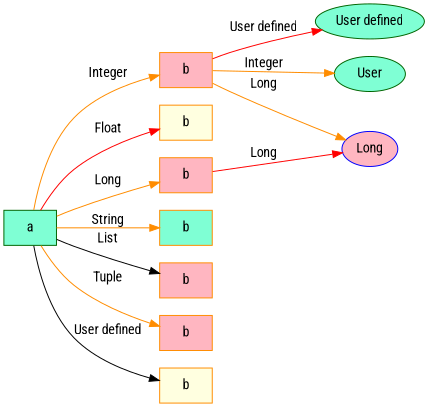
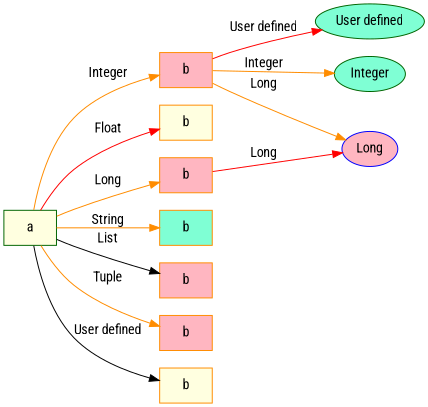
node "User": label "User" -> "Integer"
node "a": fillcolor aquamarine -> lightyellow
